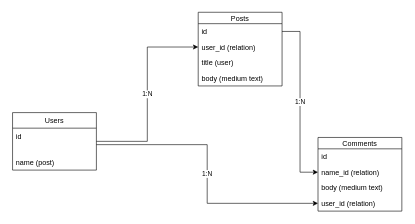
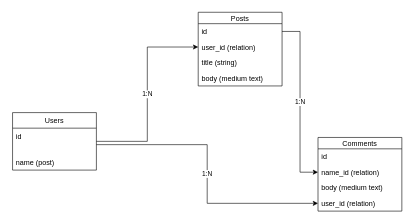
node "title (user)": label "title (user)" -> "title (string)"
